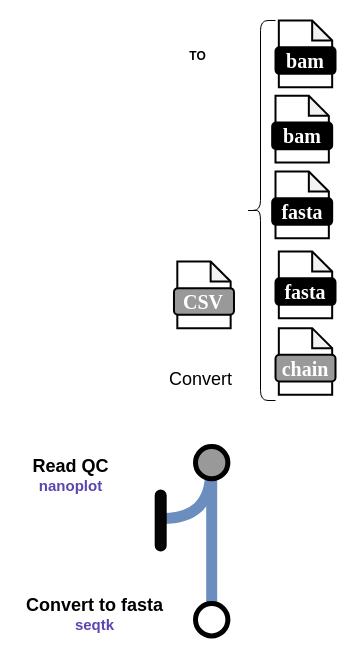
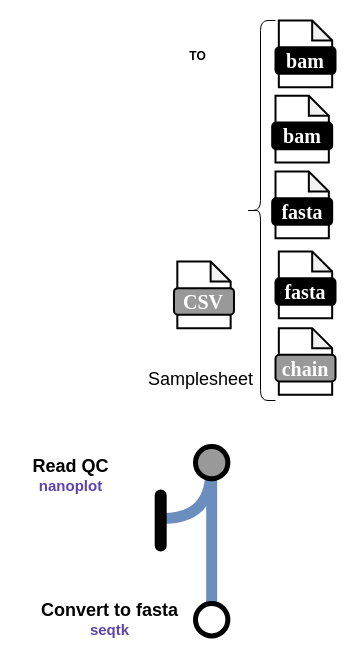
node "Convert": label "Convert" -> "Samplesheet"
node "Convert to fasta seqtk": moved (95, 615) -> (110, 620)
